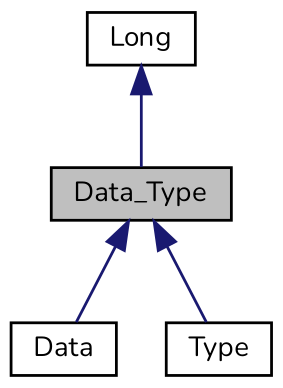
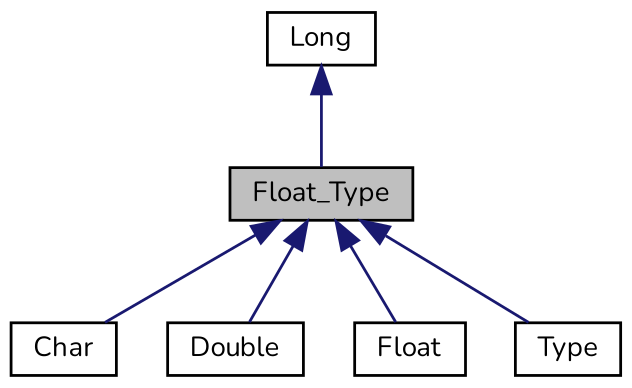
node "Data_Type": label "Data_Type" -> "Float_Type"
node "Data": label "Data" -> "Double"
node "Char": added
node "Float": added
